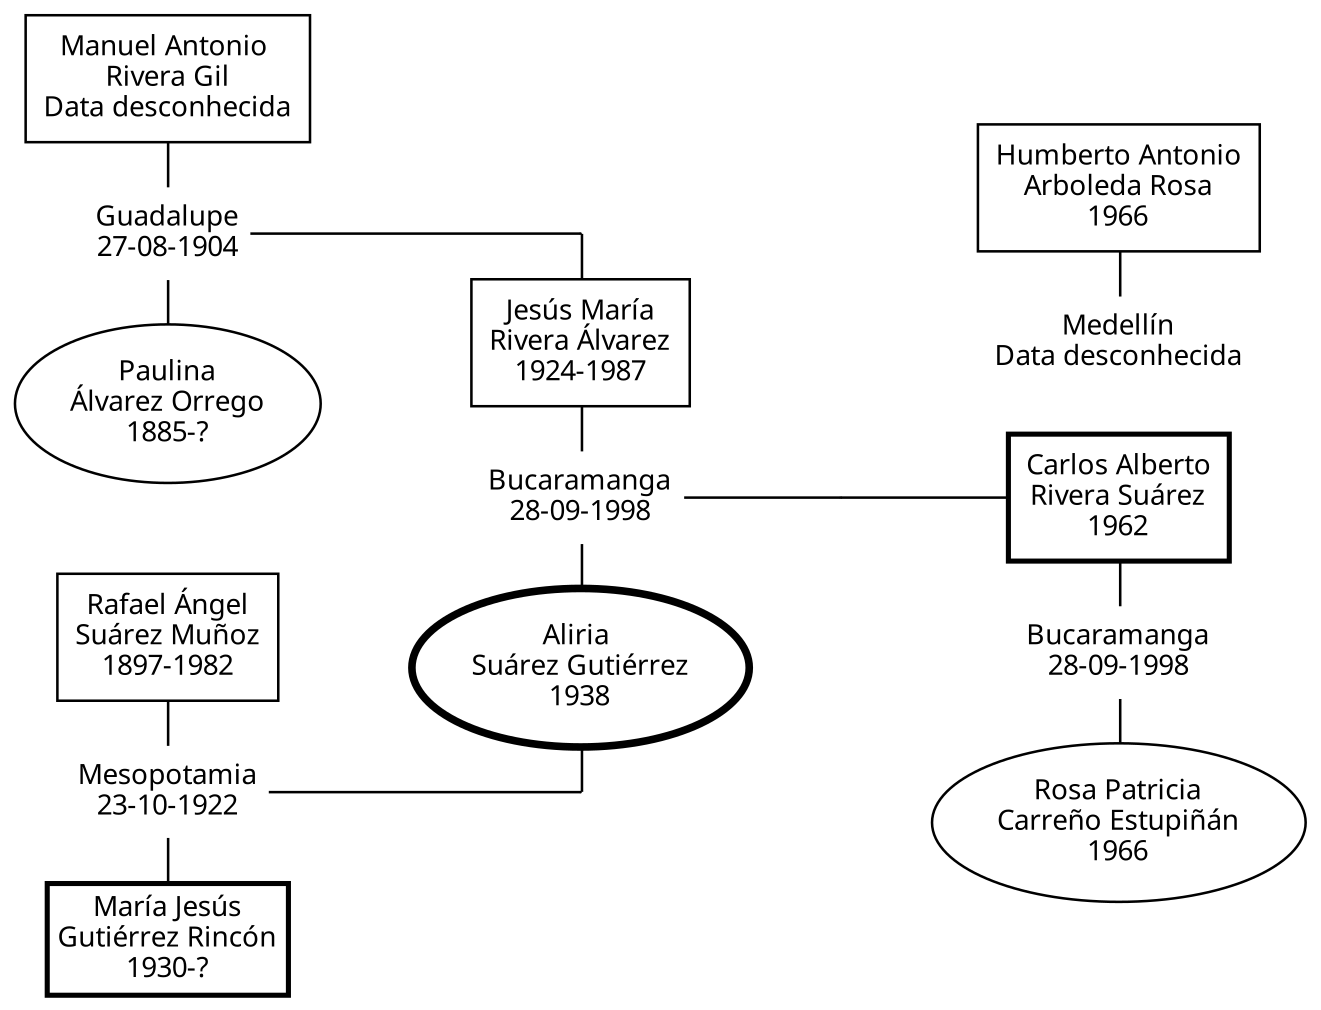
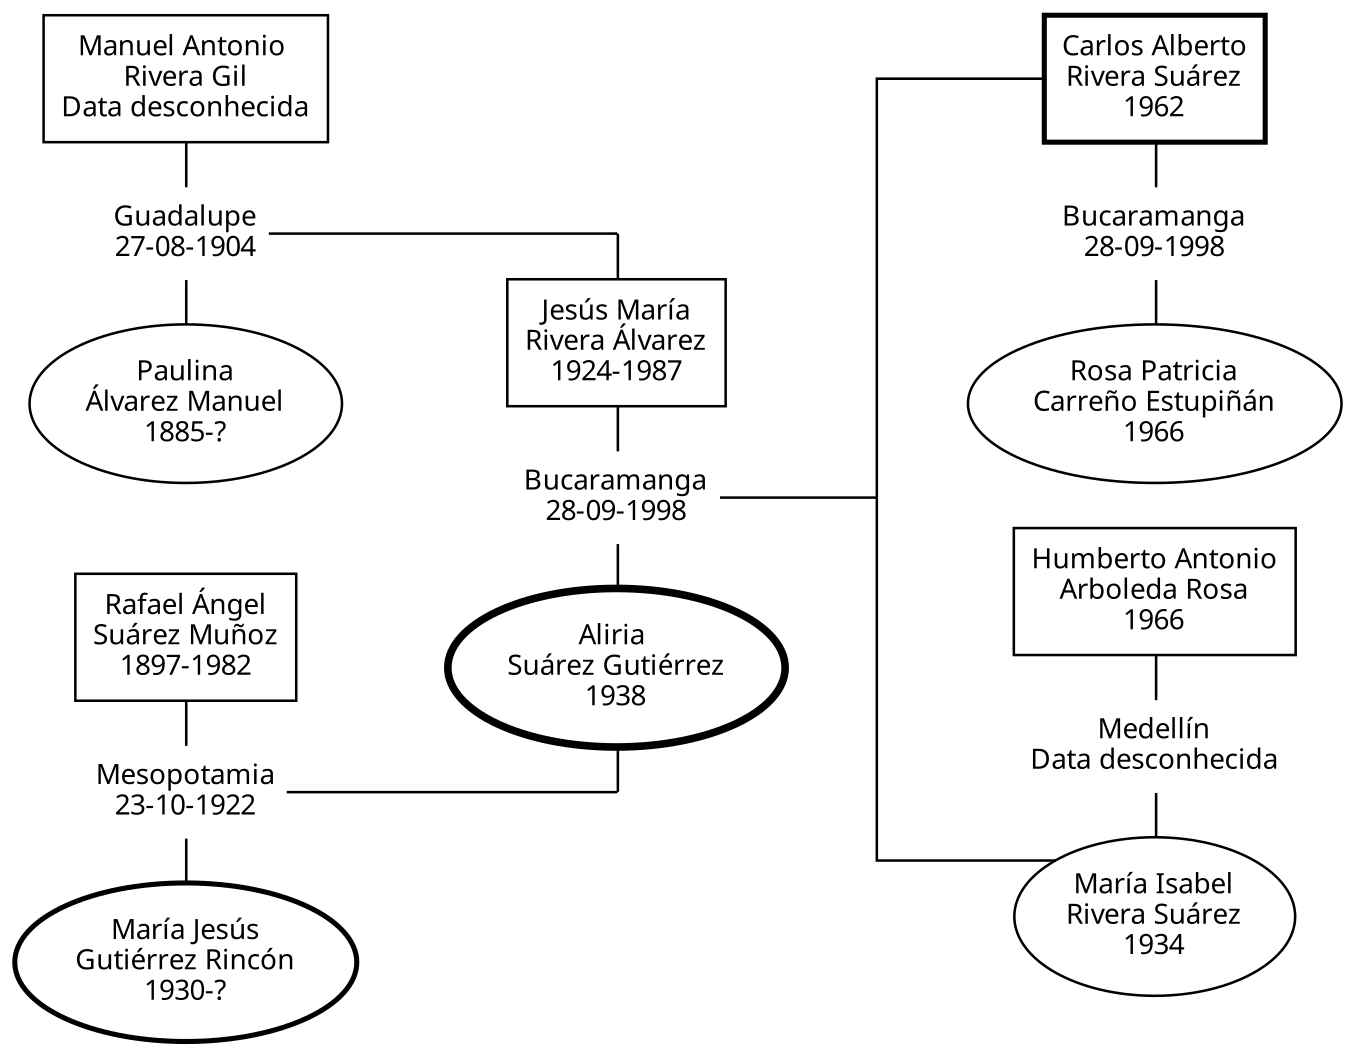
node "Paulina Álvarez Orrego 1885-?": label "Paulina Álvarez Orrego 1885-?" -> "Paulina Álvarez Manuel 1885-?"
node "María Isabel Rivera Suárez 1934": added
node "María Jesús Gutiérrez Rincón 1930-?": shape box -> ellipse
